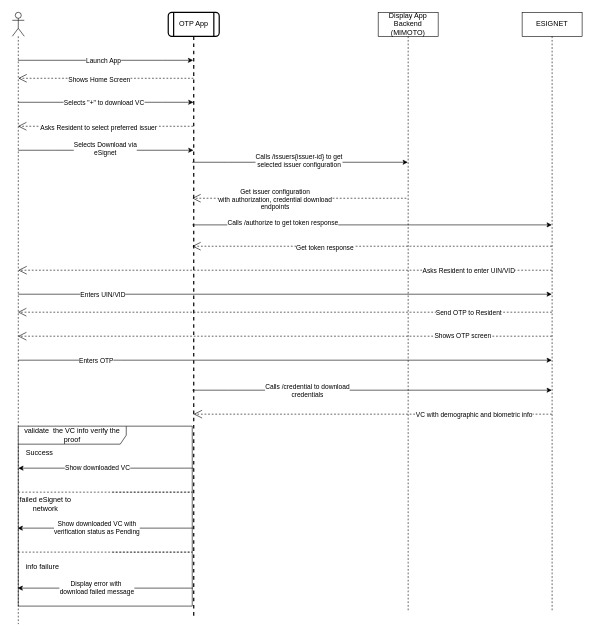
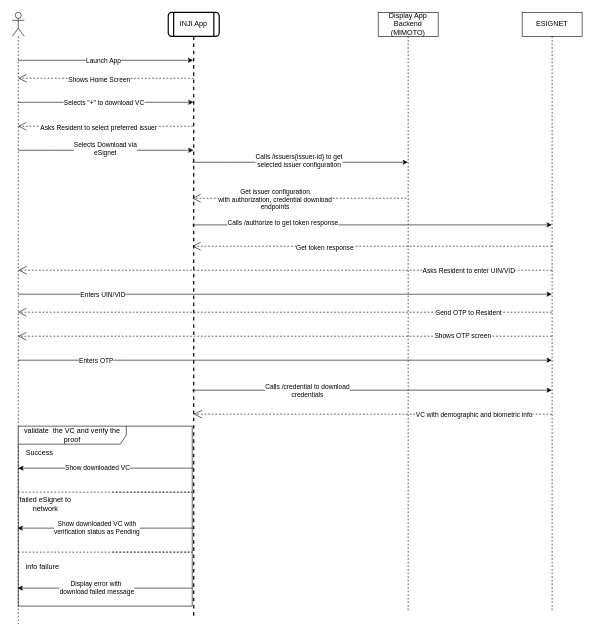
node "OTP App": label "OTP App" -> "INJI App"
node "validate the VC info verify the proof": label "validate the VC info verify the proof" -> "validate the VC and verify the proof"
